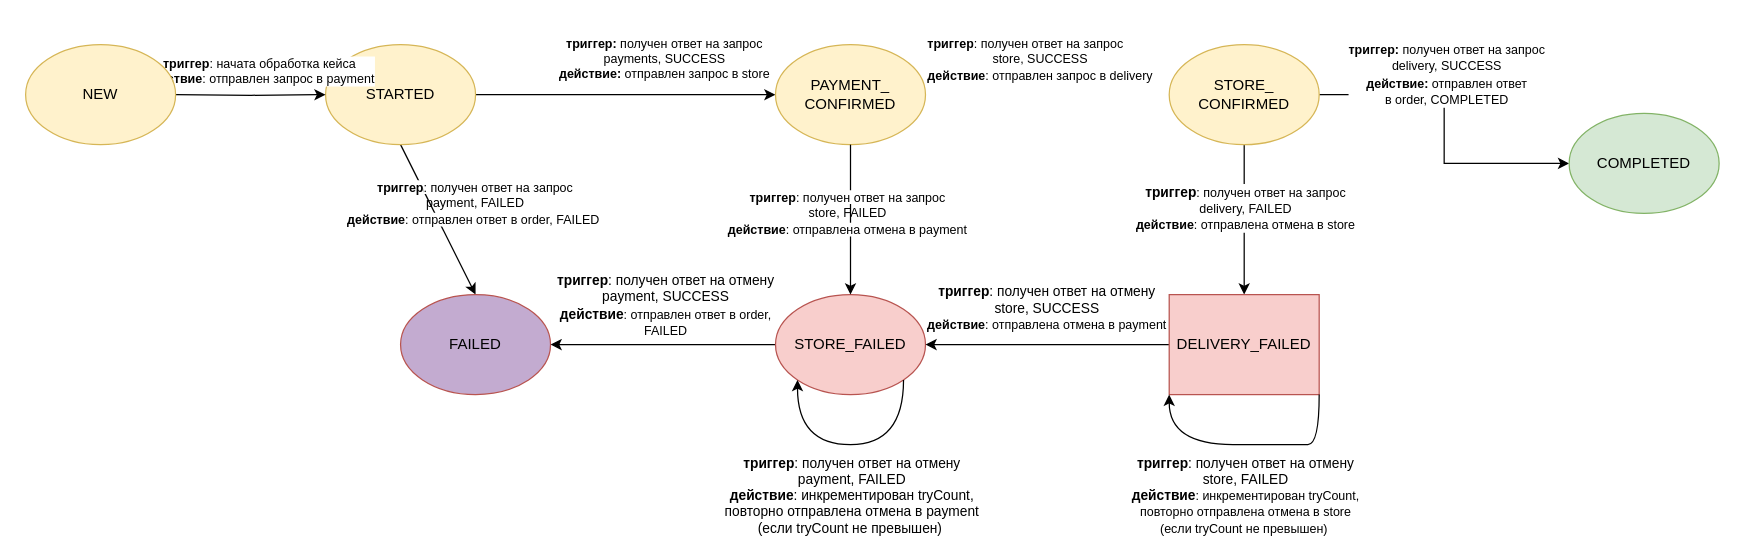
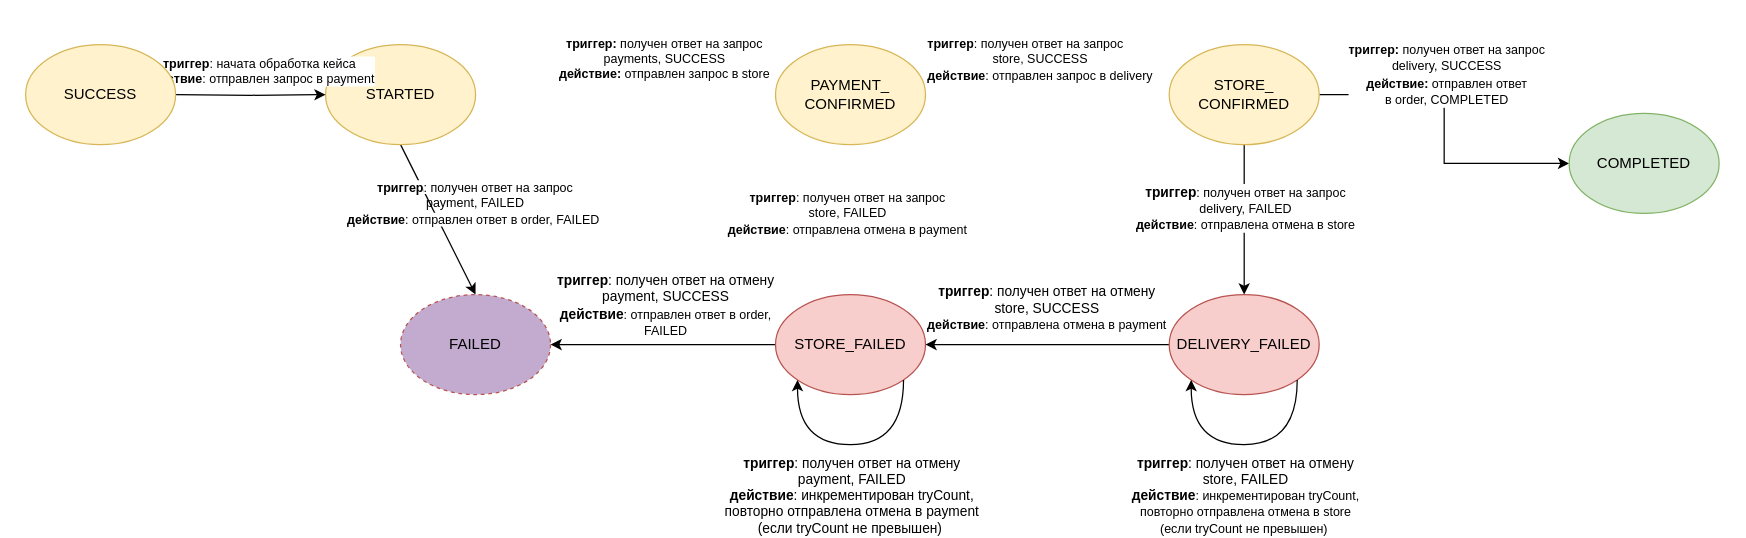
node "NEW": label "NEW" -> "SUCCESS"
edge "STARTED" -> "PAYMENT_ CONFIRMED": removed
edge "PAYMENT_ CONFIRMED" -> "STORE_FAILED": removed
node "FAILED": style solid -> dashed
node "DELIVERY_FAILED": shape rectangle -> ellipse
